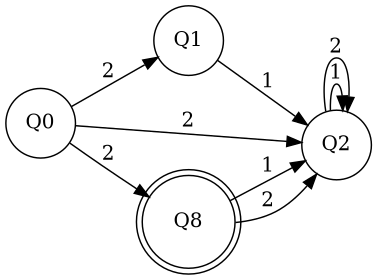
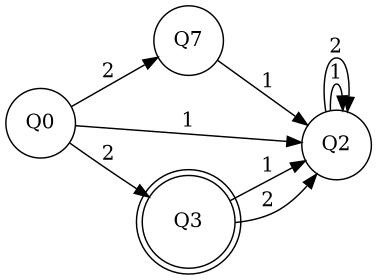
node "Q1": label "Q1" -> "Q7"
edge "Q0" -> "Q2": label "2" -> "1"
node "Q8": label "Q8" -> "Q3"
